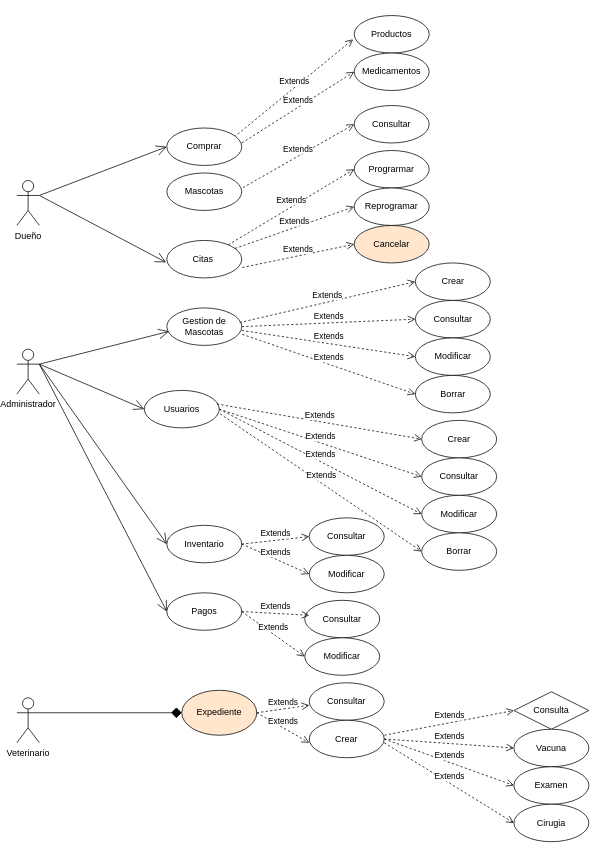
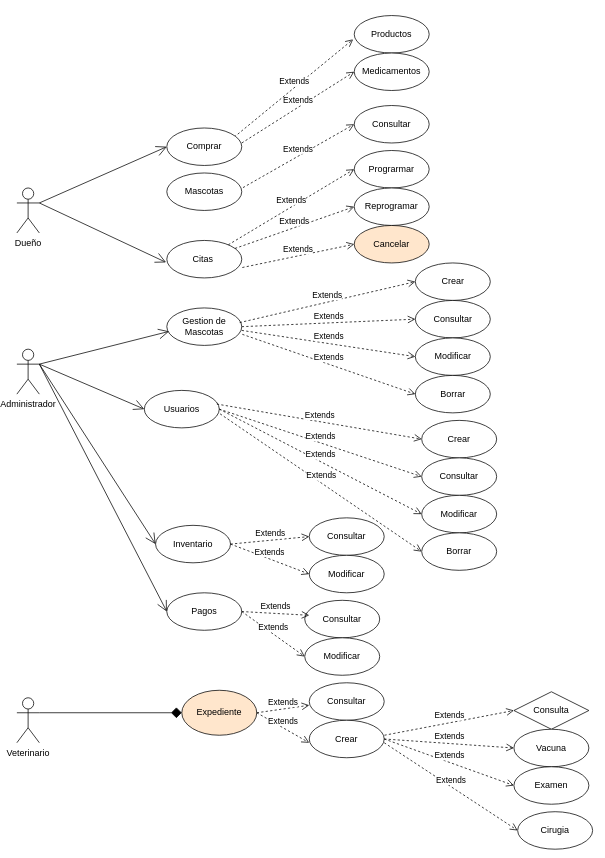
node "Dueño": moved (28, 203) -> (28, 210)
node "Inventario": moved (204, 544) -> (193, 544)
node "Cirugia": moved (552, 823) -> (555, 831)
